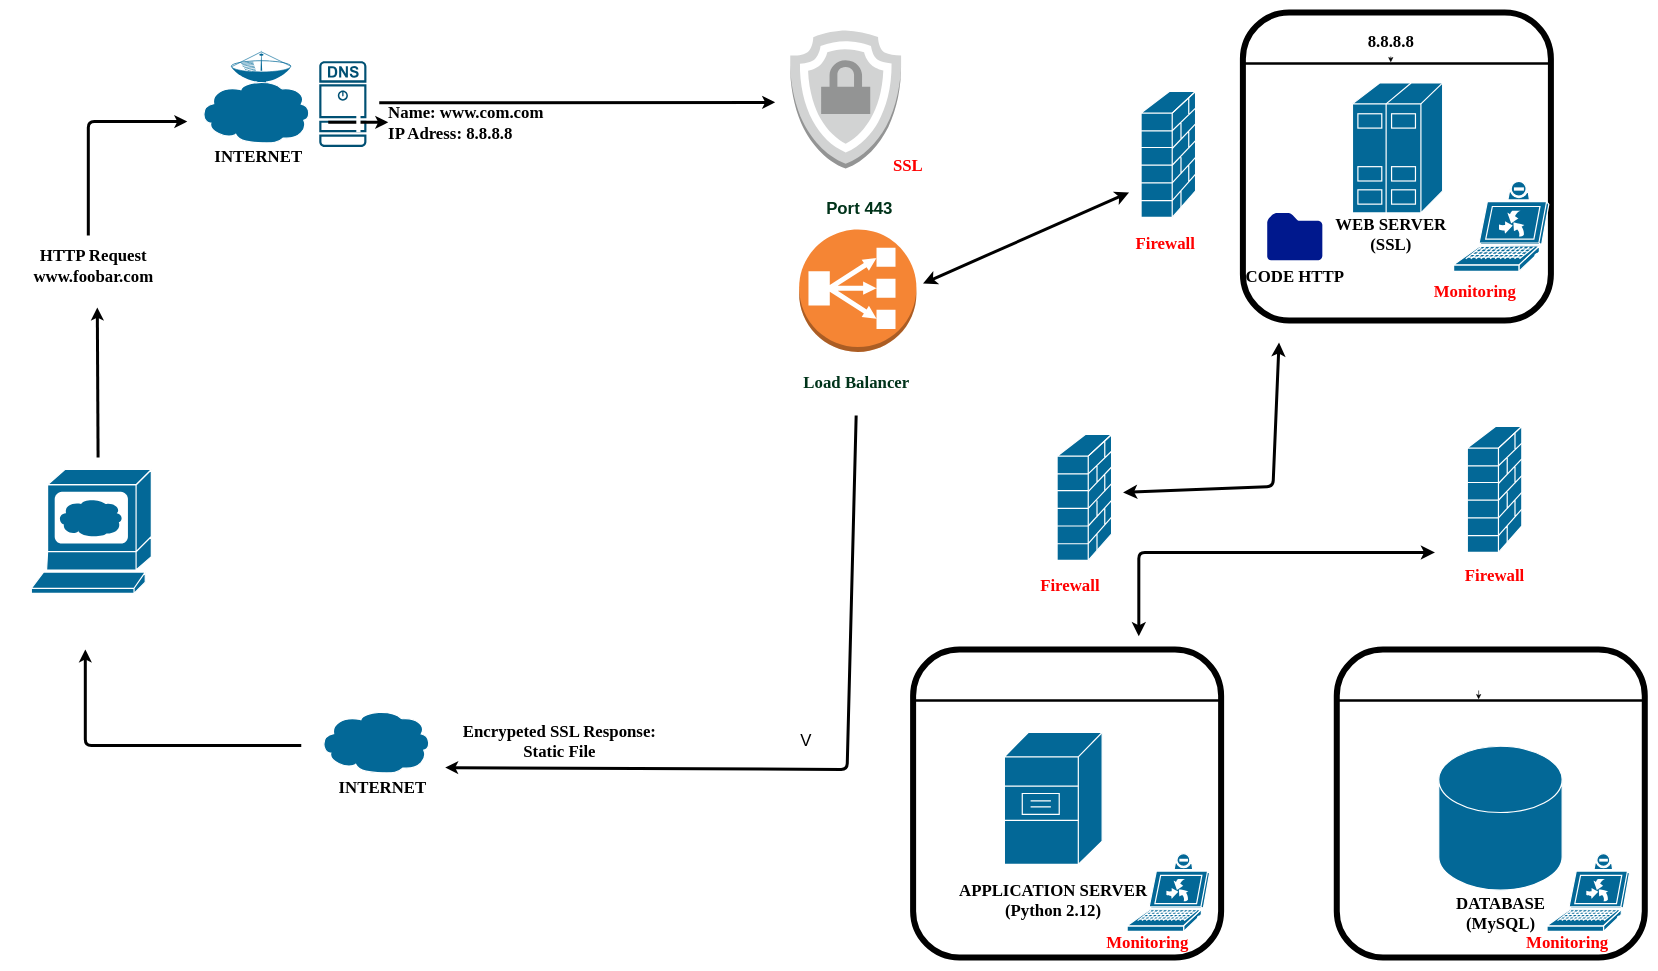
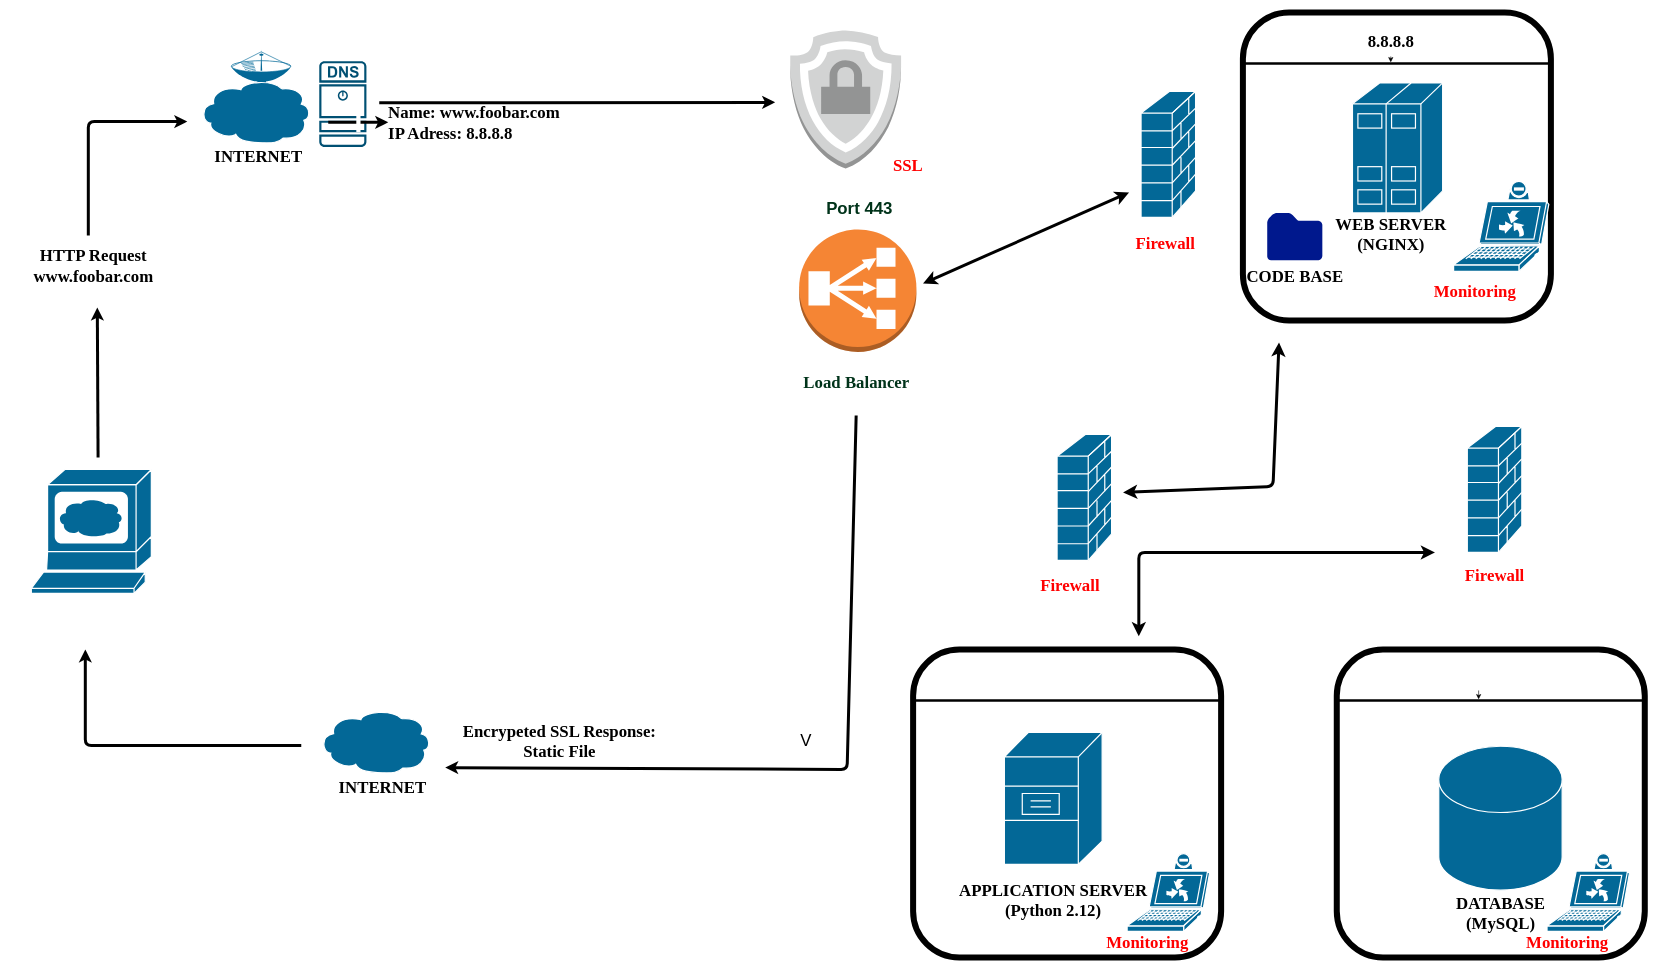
node "Name: www.com.comIP Adress: 8.8.8.8": label "Name: www.com.comIP Adress: 8.8.8.8" -> "Name: www.foobar.comIP Adress: 8.8.8.8"
node "WEB SERVER(SSL)": label "WEB SERVER(SSL)" -> "WEB SERVER(NGINX)"
node "CODE HTTP": label "CODE HTTP" -> "CODE BASE"
